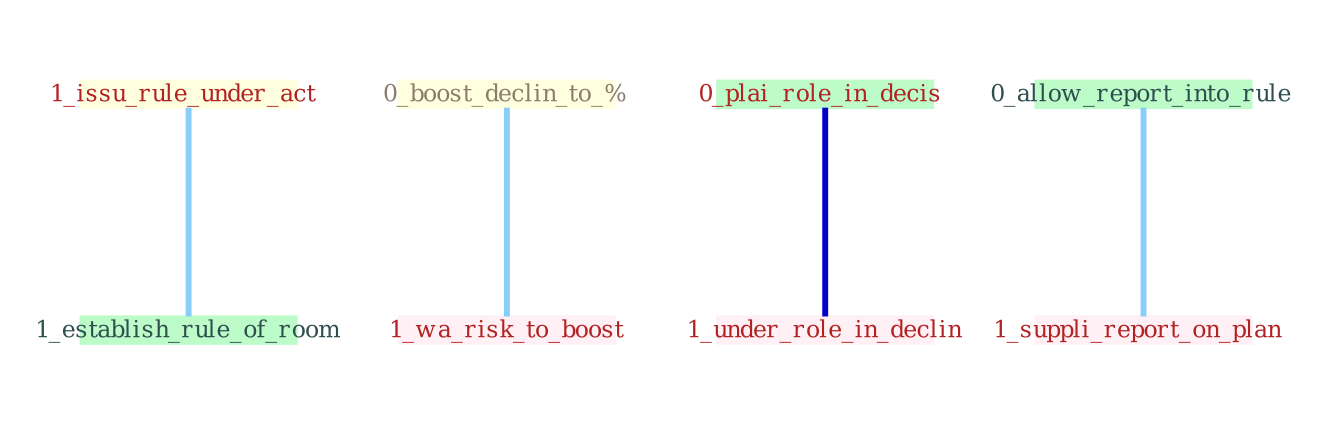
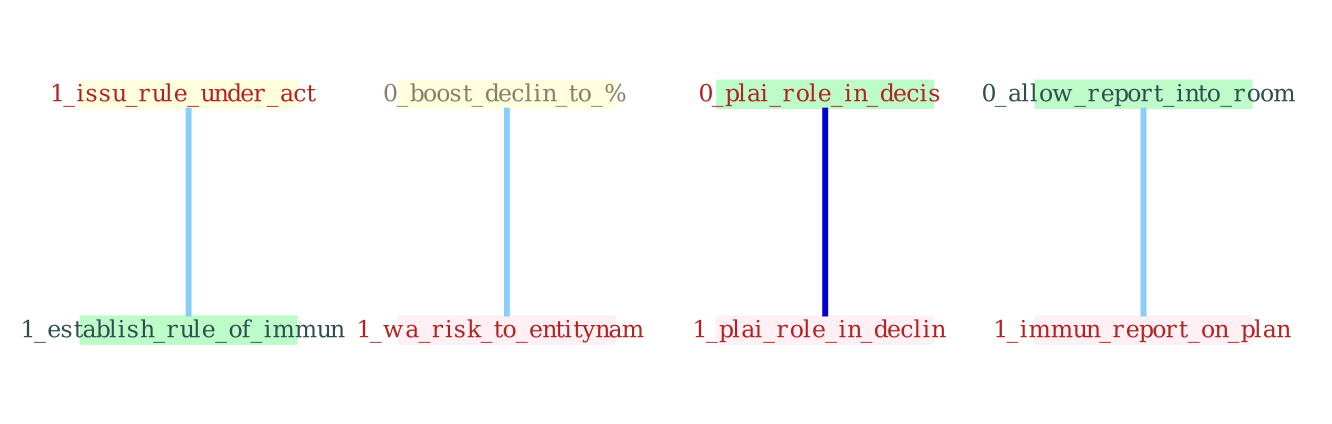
node "0_allow_report_into_rule": label "0_allow_report_into_rule" -> "0_allow_report_into_room"
node "1_establish_rule_of_room": label "1_establish_rule_of_room" -> "1_establish_rule_of_immun"
node "1_wa_risk_to_boost": label "1_wa_risk_to_boost" -> "1_wa_risk_to_entitynam"
node "1_under_role_in_declin": label "1_under_role_in_declin" -> "1_plai_role_in_declin"
node "1_suppli_report_on_plan": label "1_suppli_report_on_plan" -> "1_immun_report_on_plan"
